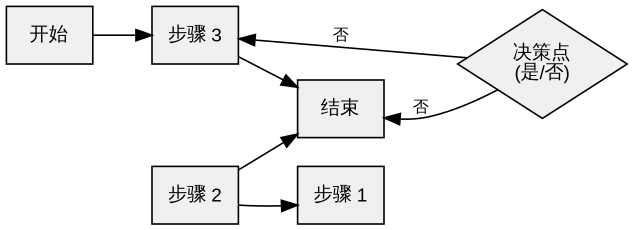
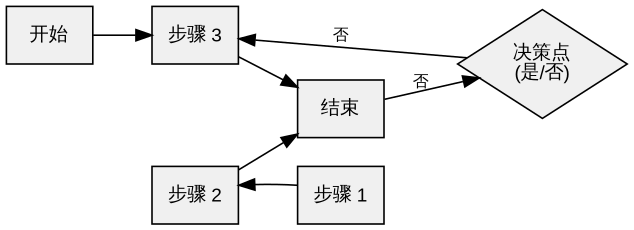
edge "决策点 (是/否)" -> "结束": reversed
edge "步骤 2" -> "步骤 1": reversed
